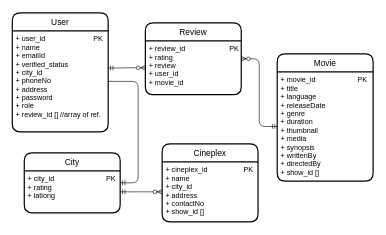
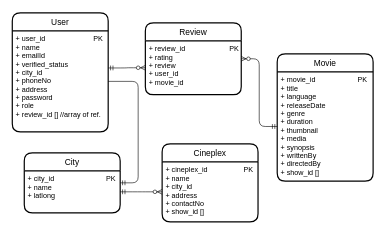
node "+ city_id PK + rating + latlong": label "+ city_id PK + rating + latlong" -> "+ city_id PK + name + latlong"
